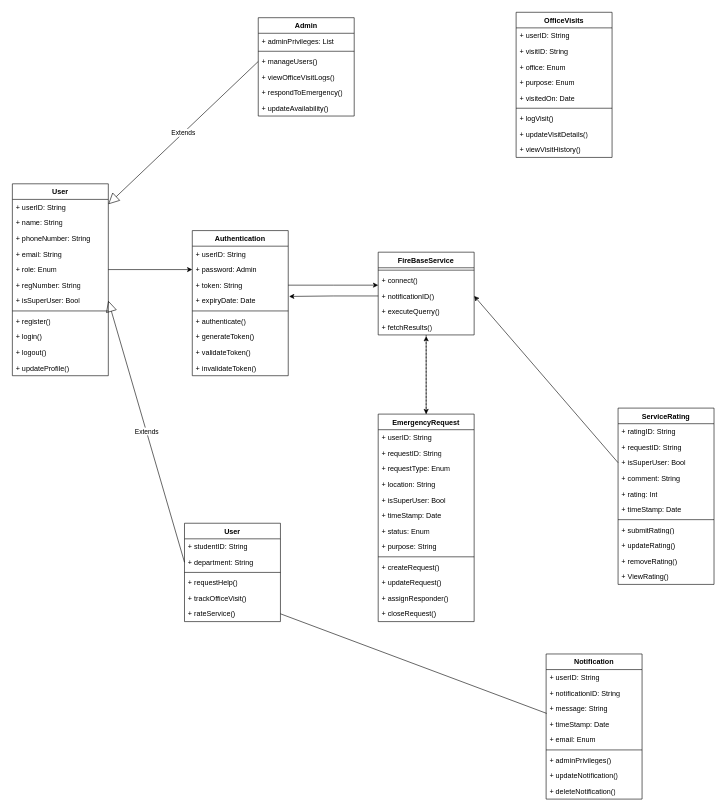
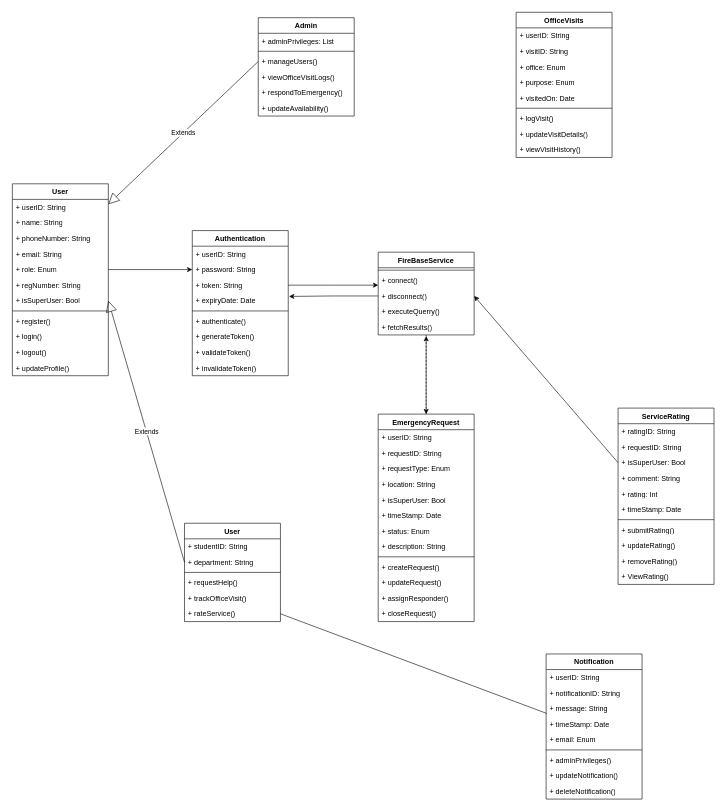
node "+ password: Admin": label "+ password: Admin" -> "+ password: String"
node "+ notificationID()": label "+ notificationID()" -> "+ disconnect()"
node "+ purpose: String": label "+ purpose: String" -> "+ description: String"
